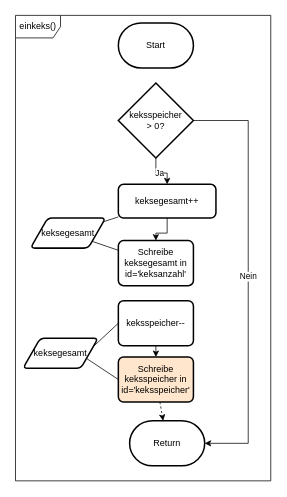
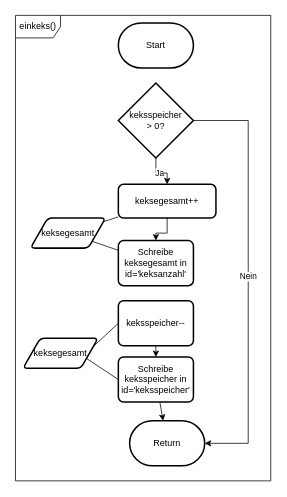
node "Schreibe keksspeicher in id='keksspeicher'": fillcolor #ffe6cc -> #ffffff
edge "Schreibe keksspeicher in id='keksspeicher'" -> "Return": style dashed -> solid
